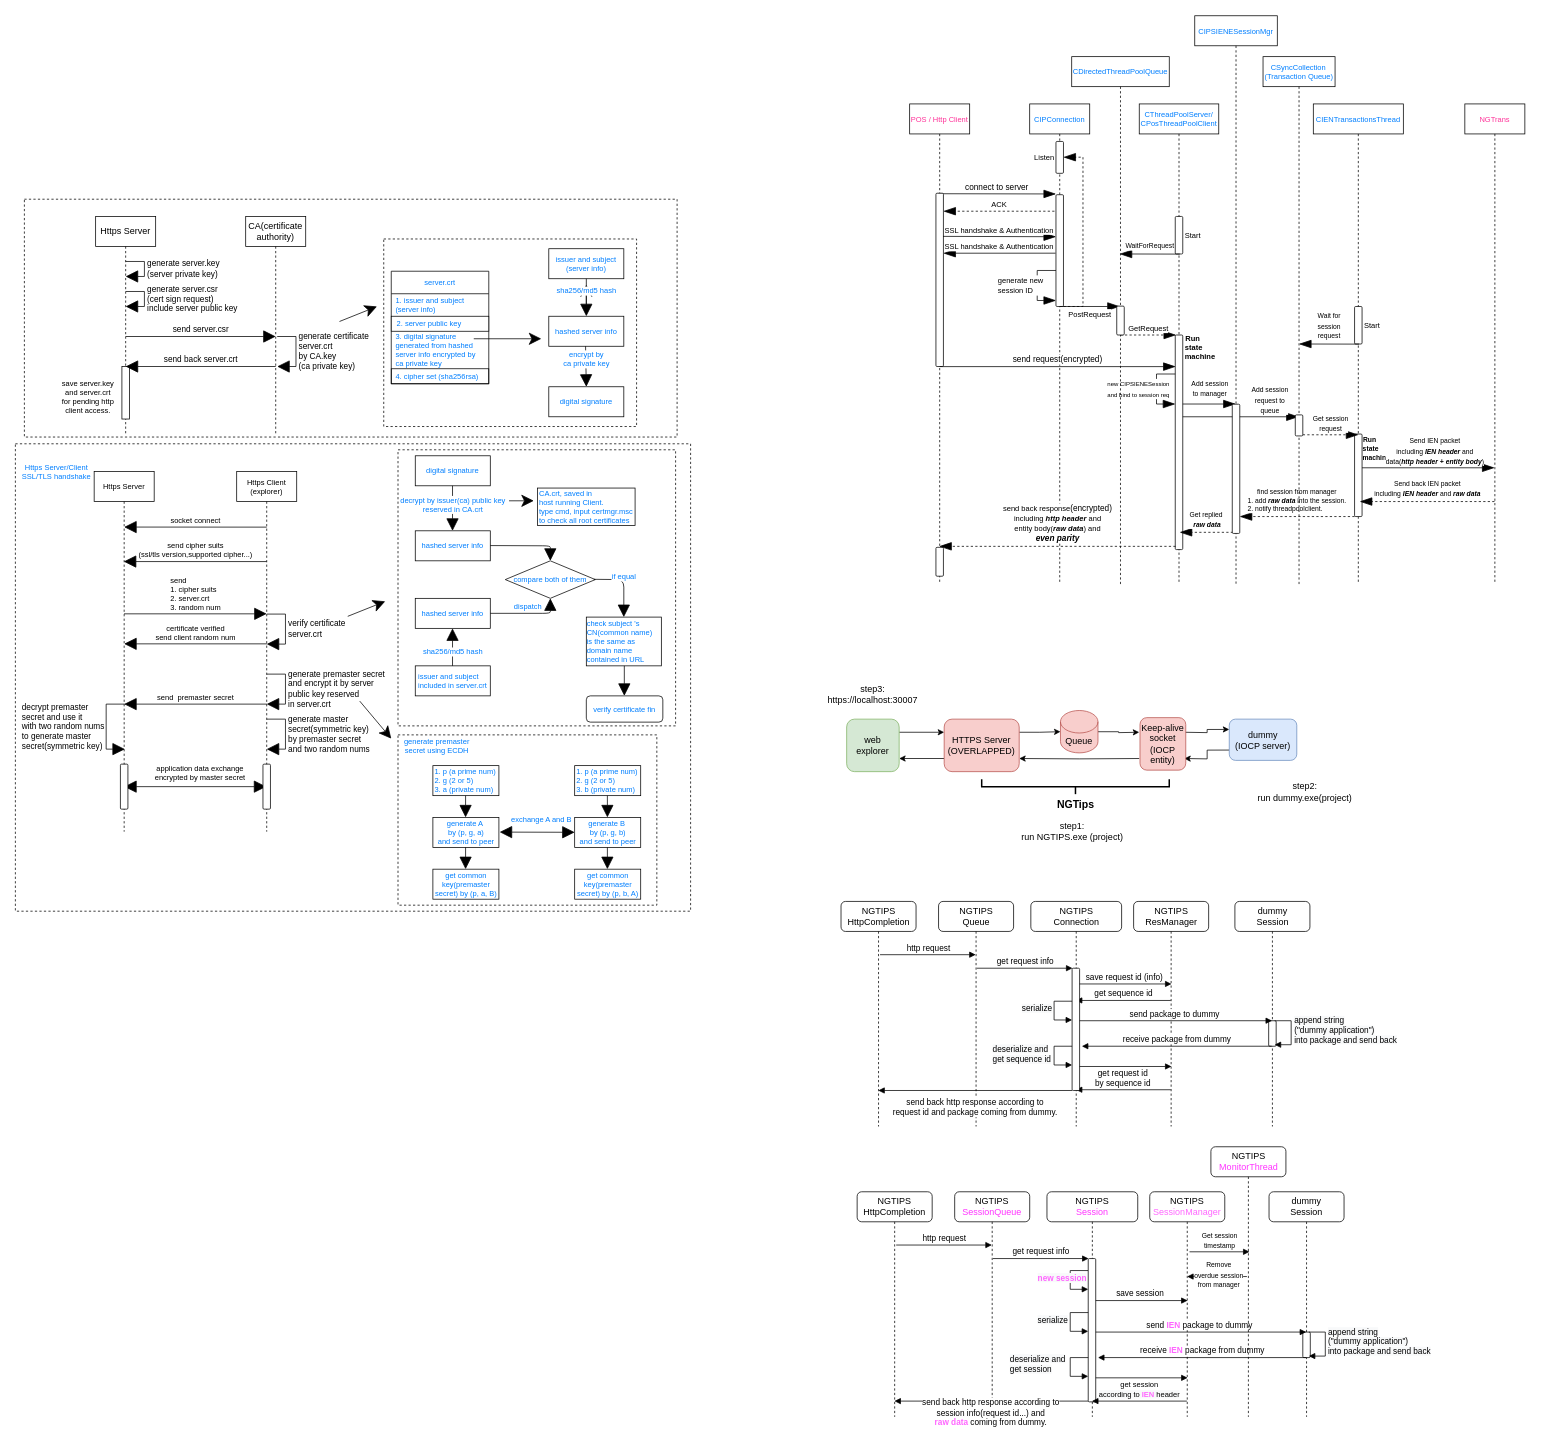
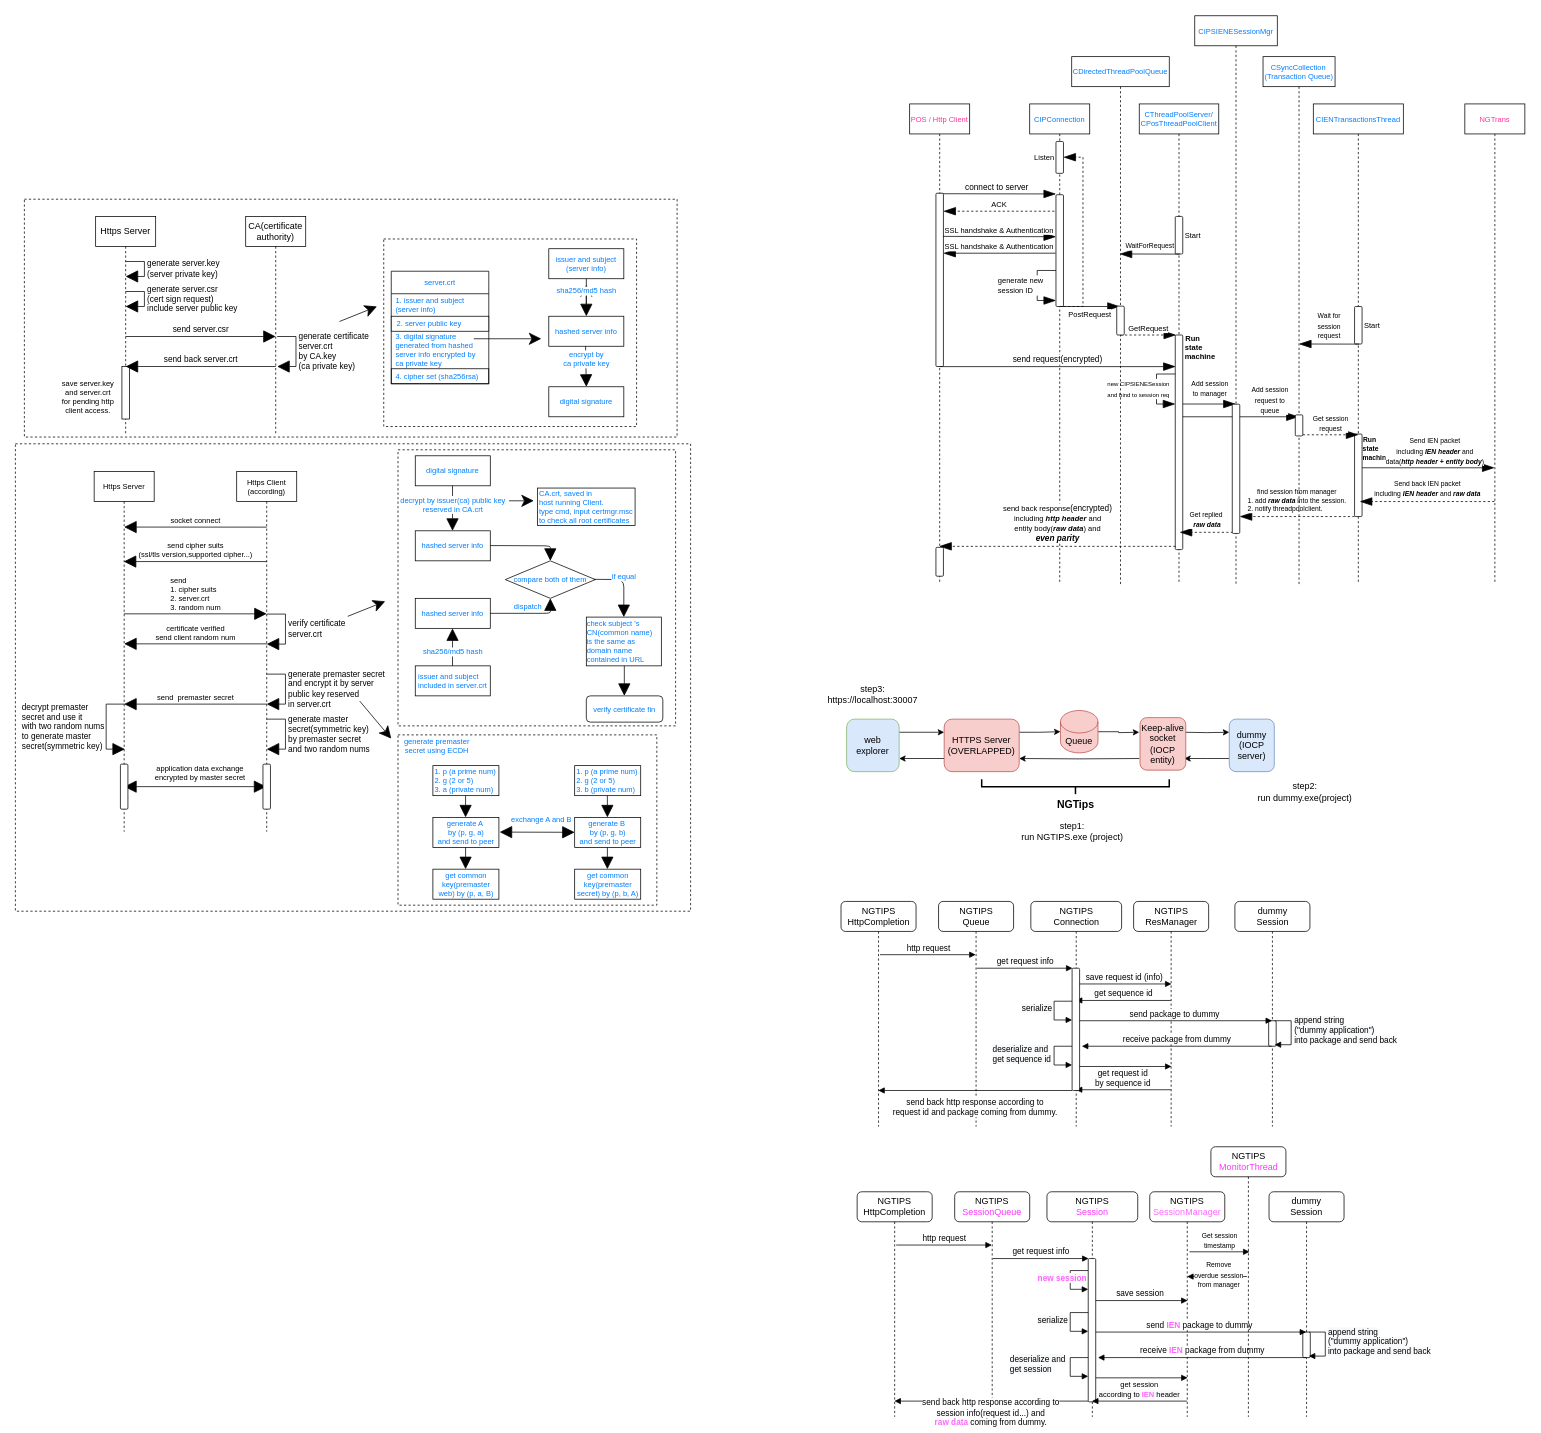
node "Https Server/Client SSL/TLS handshake": removed
node "Https Client (explorer)": label "Https Client (explorer)" -> "Https Client (according)"
node "dummy (IOCP server)": size 68x41 -> 45x53
node "web explorer": fillcolor #d5e8d4 -> #dae8fc
node "get common key(premaster secret) by (p, a, B)": label "get common key(premaster secret) by (p, a, B)" -> "get common key(premaster web) by (p, a, B)"
